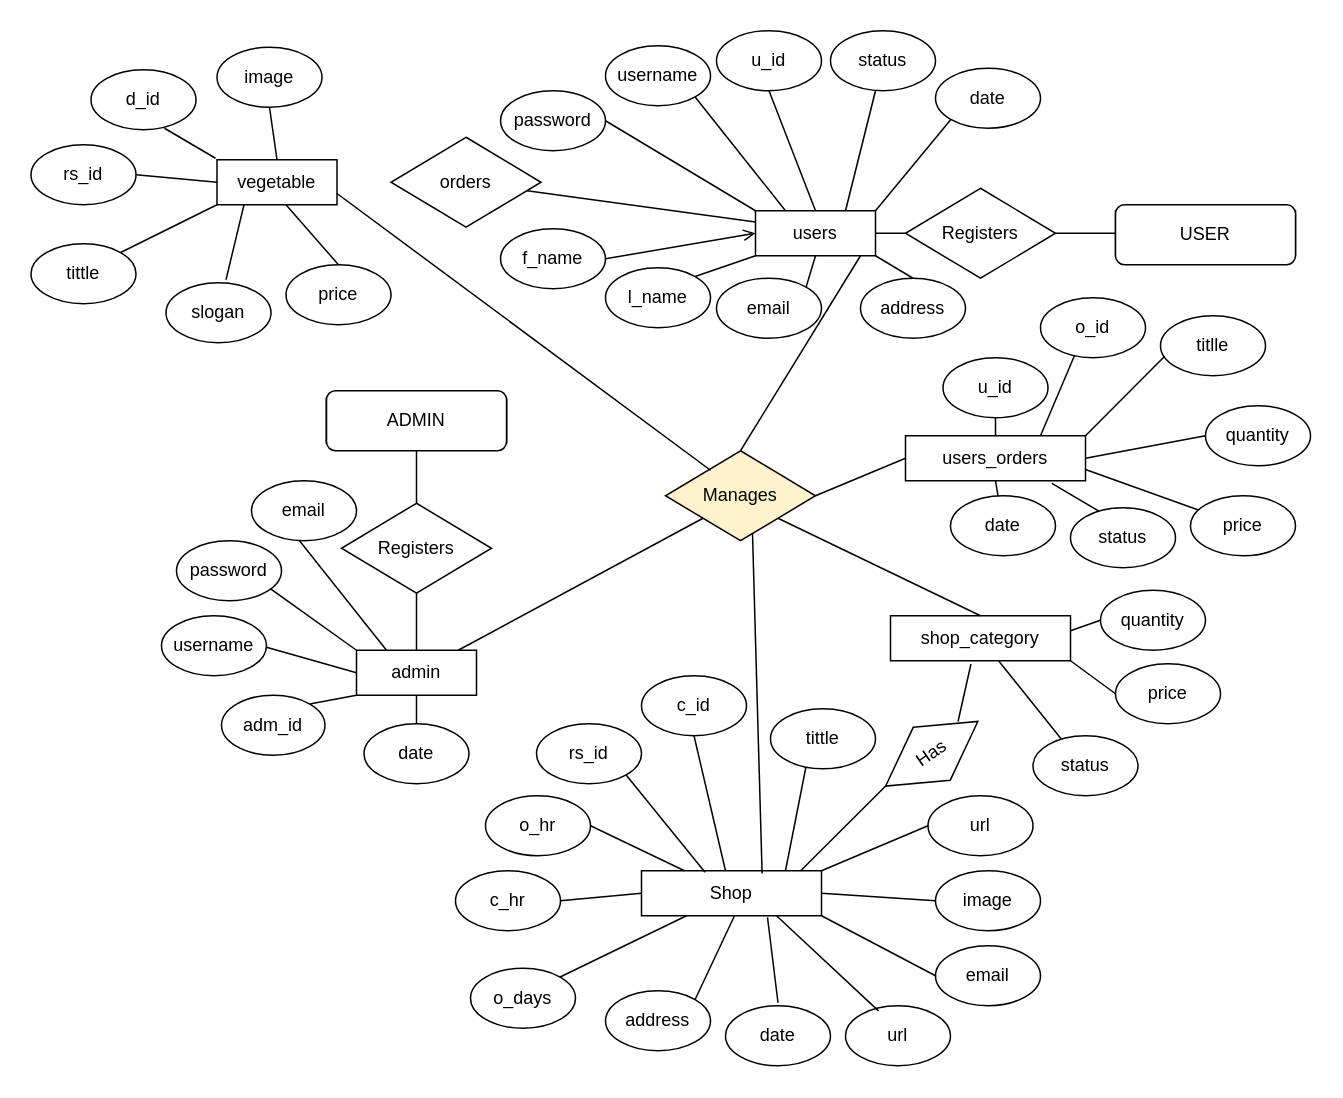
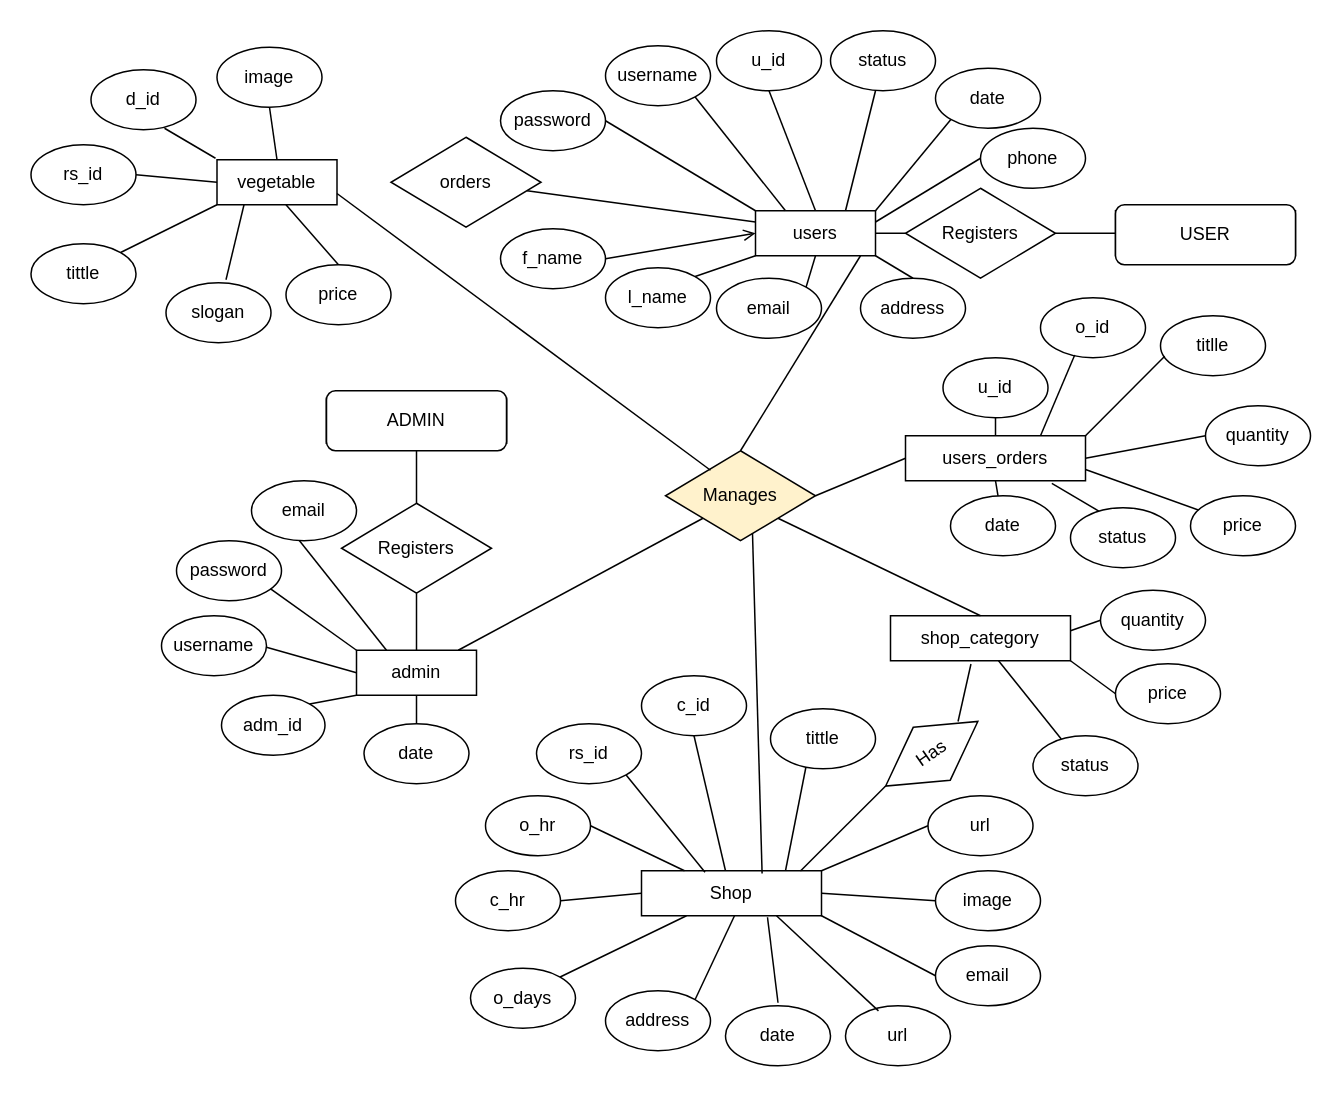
node "phone": added
edge "phone" -- "users": added
